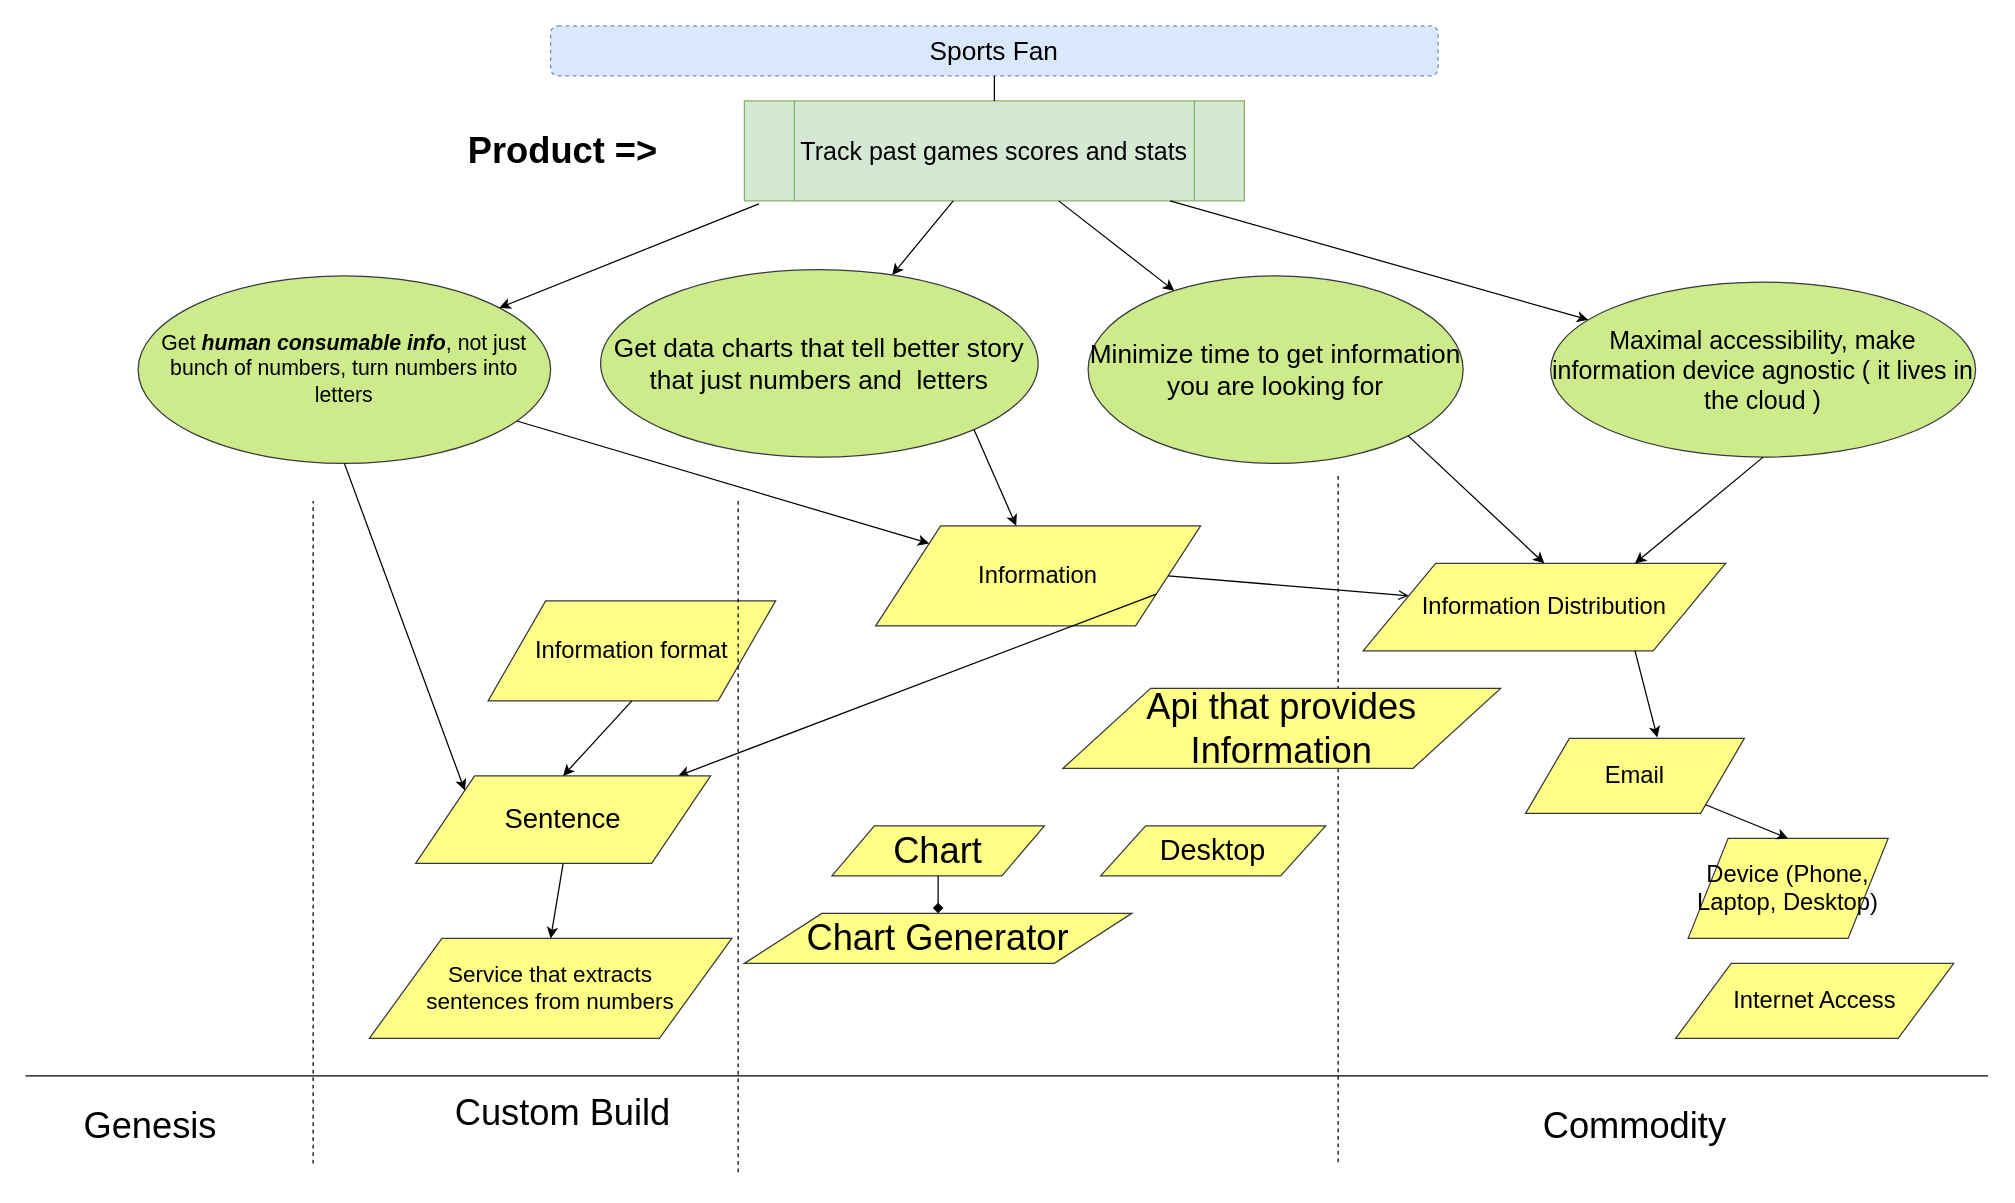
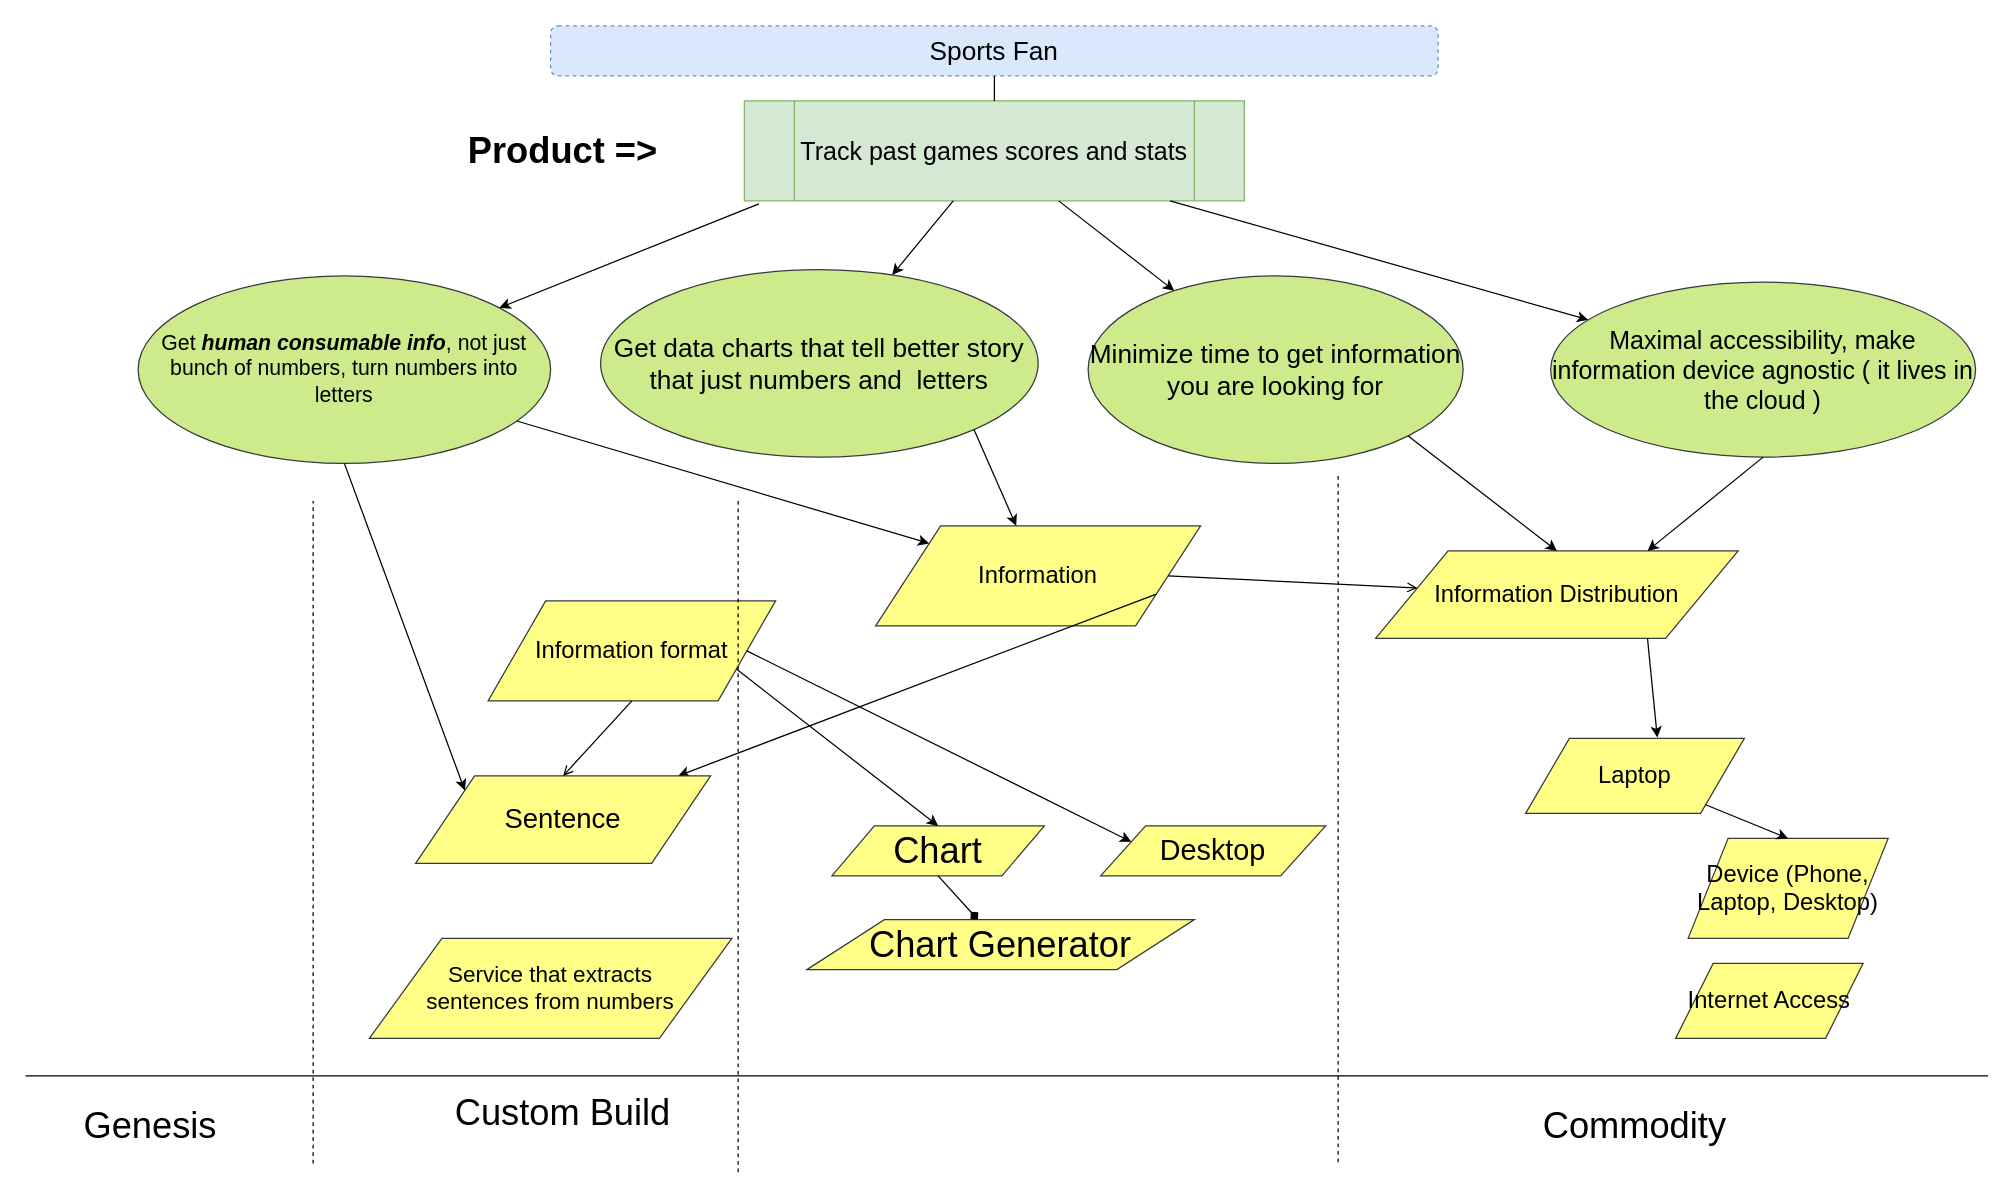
node "Information Distribution": moved (1544, 607) -> (1557, 594)
node "Api that provides Information": removed
edge "Information format" -> "Chart": added
edge "Information format" -> "Desktop": added
edge "Information format" -> "Sentence": arrowhead classic -> open
node "Email": label "Email" -> "Laptop"
edge "Sentence" -> "Service that extracts sentences from numbers": removed
node "Chart Generator": moved (938, 938) -> (1001, 944)
node "Internet Access": size 278x75 -> 188x75
